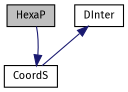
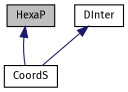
edge "HexaP" -> "CoordS": reversed
